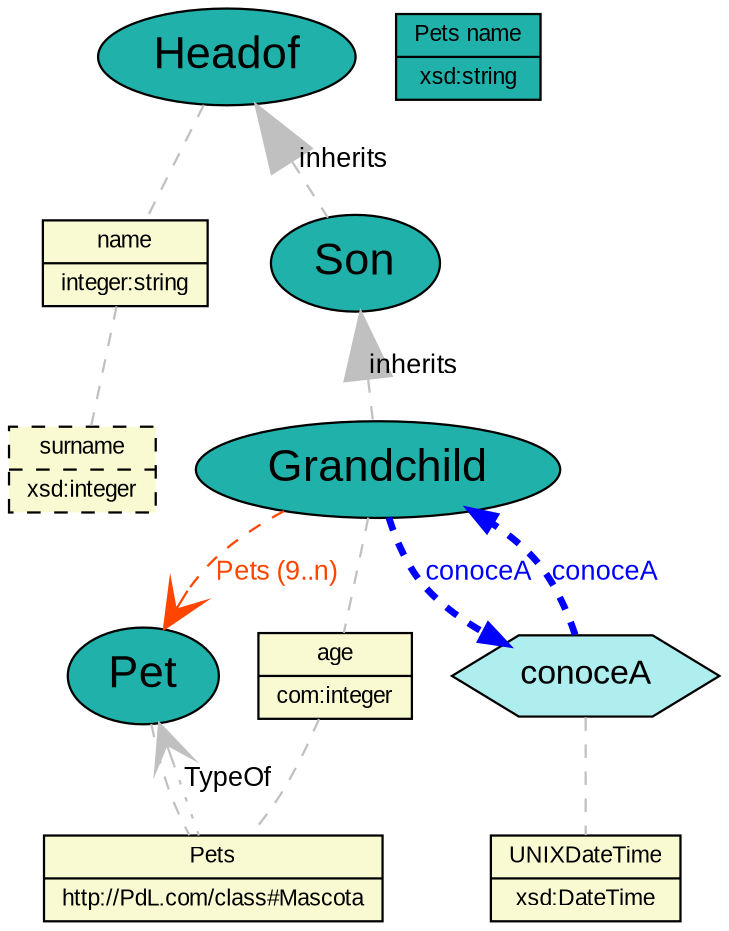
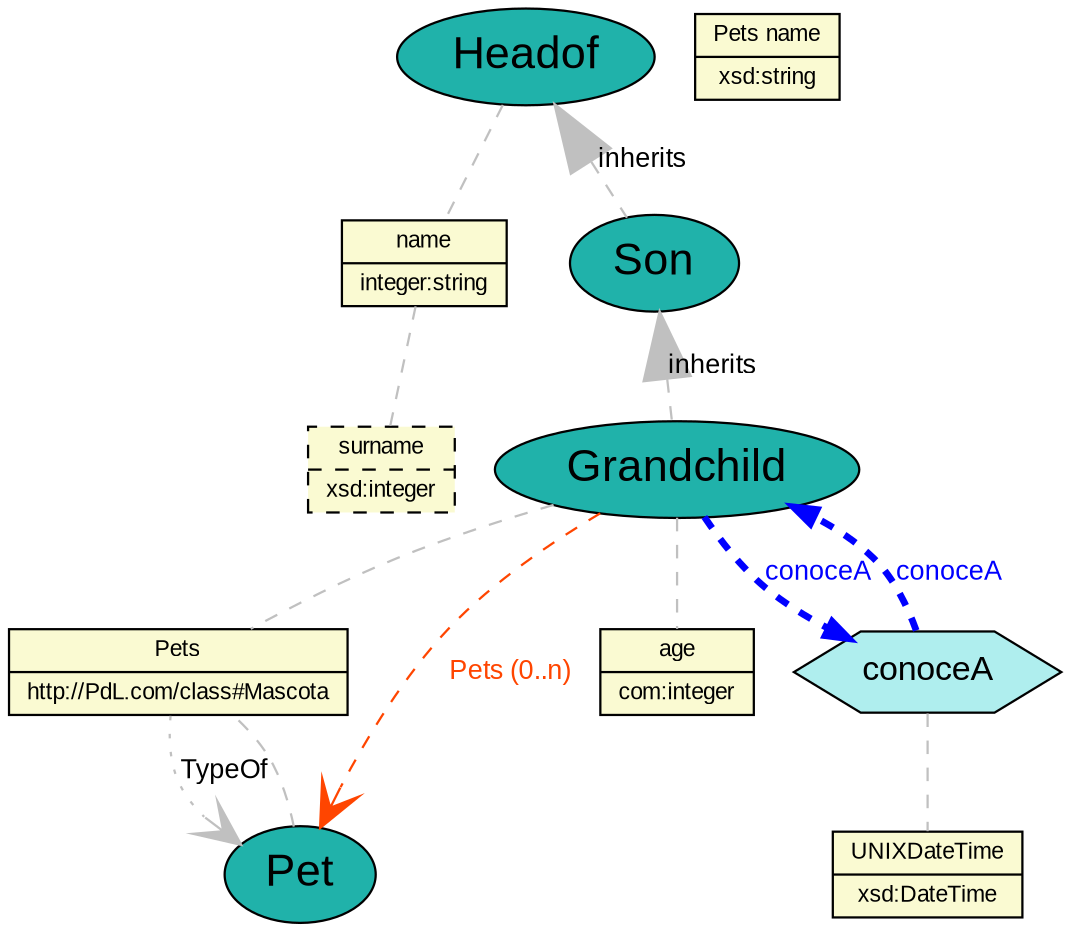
node "Pets name": fillcolor lightseagreen -> lightgoldenrodyellow
edge "Grandchild" -- "Pet": label "Pets (9..n) " -> "Pets (0..n) "
edge "age" -- "Pets": now "Grandchild" -- "Pets"
